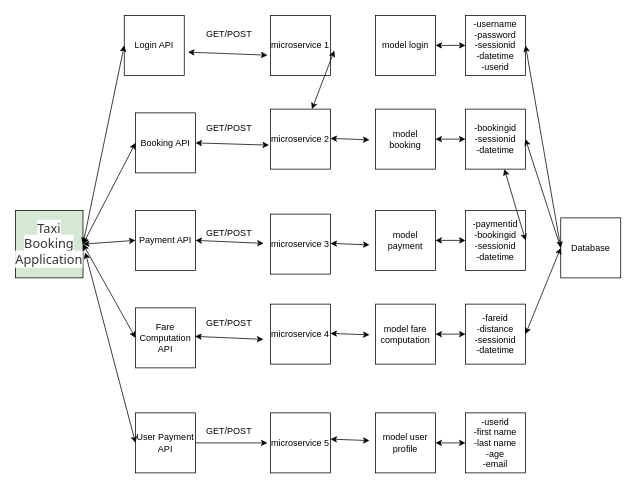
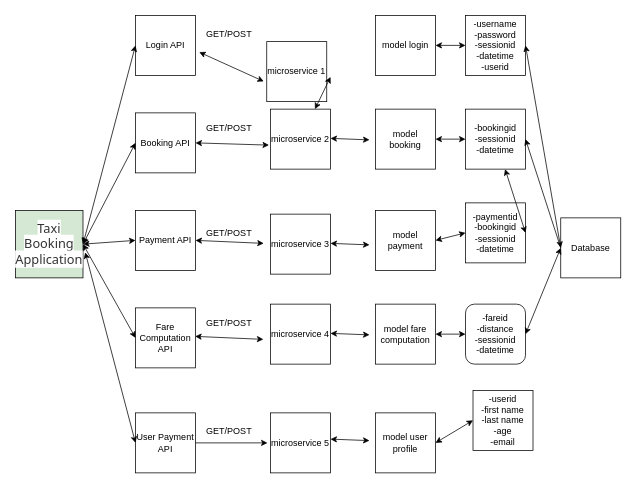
node "Login API": moved (154, 45) -> (165, 45)
node "microservice 1": moved (300, 45) -> (297, 72)
node "-paymentid -bookingid -sessionid -datetime": moved (495, 240) -> (495, 233)
node "-fareid -distance -sessionid -datetime": shape rectangle -> rounded rectangle
node "-userid -first name -last name -age -email": moved (495, 443) -> (503, 420)
